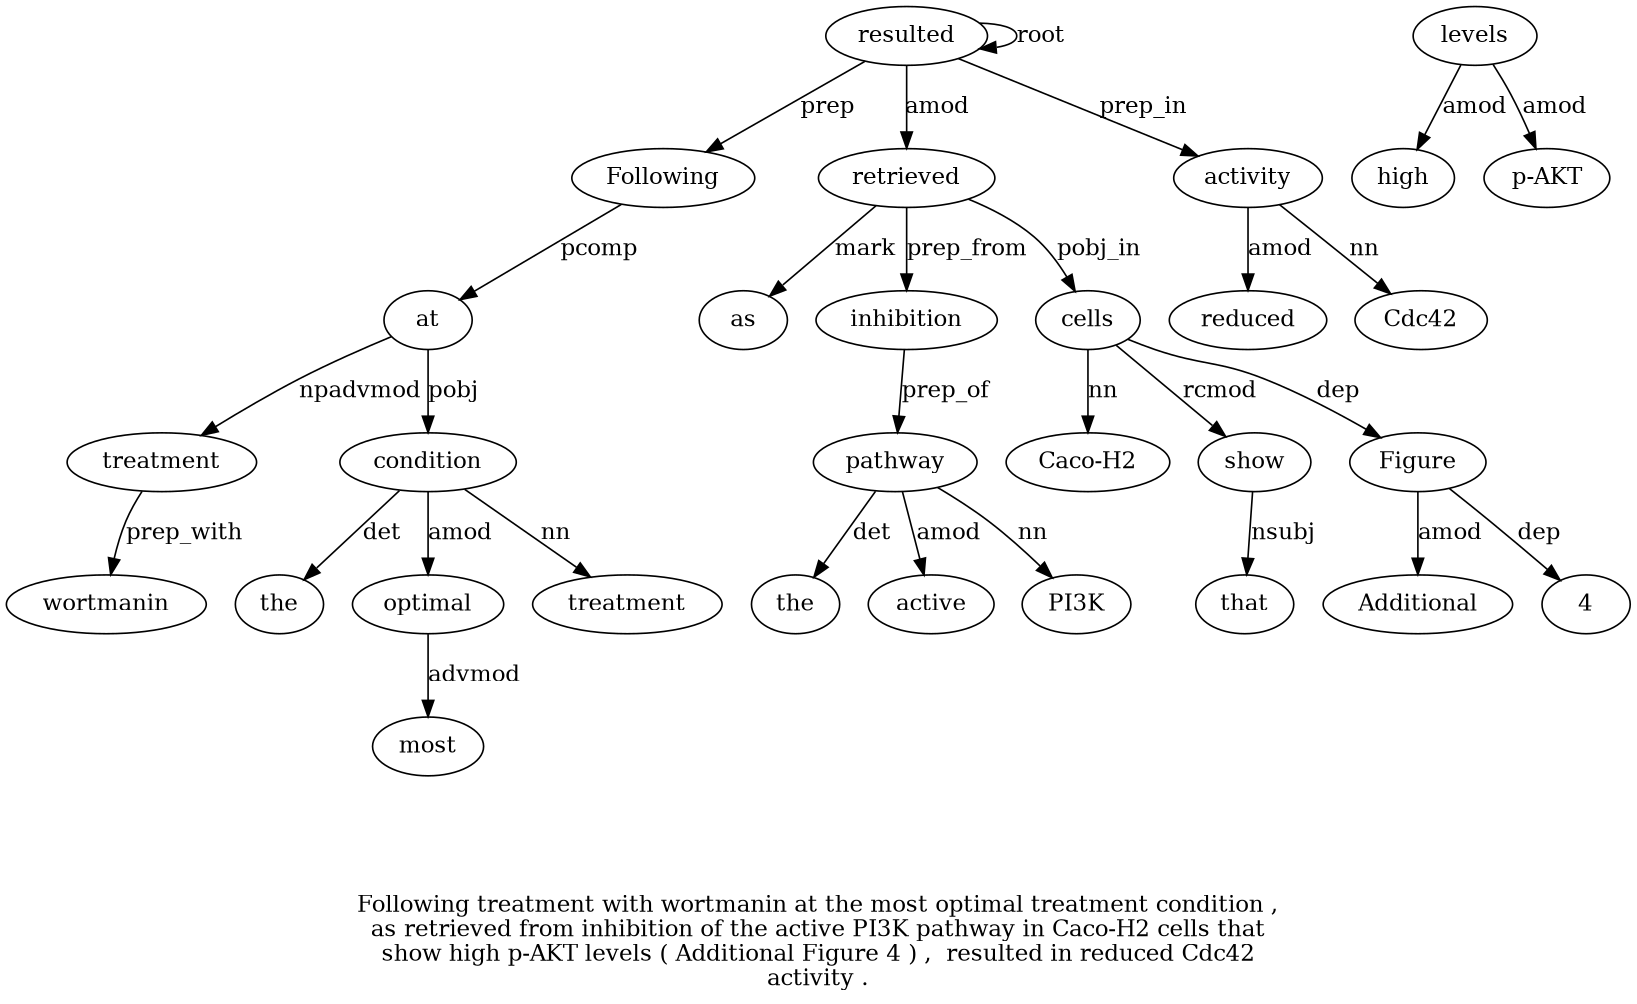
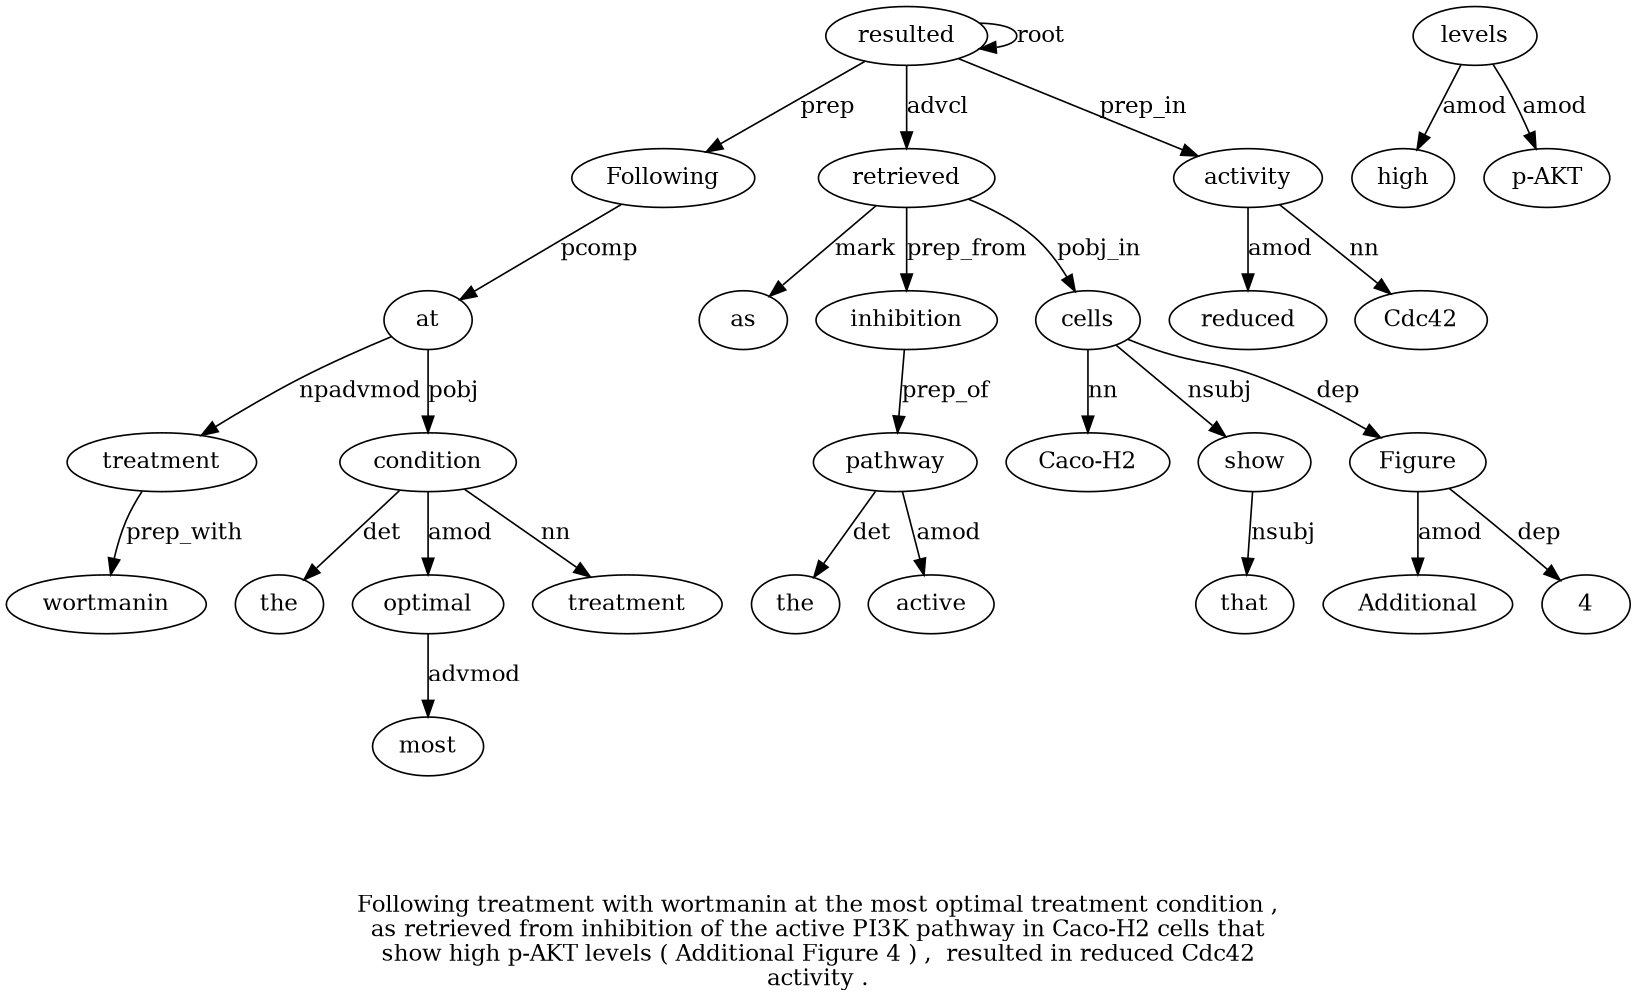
edge "resulted" -> "retrieved": label "amod" -> "advcl"
edge "cells" -> "show": label "rcmod" -> "nsubj"
node "PI3K": removed
